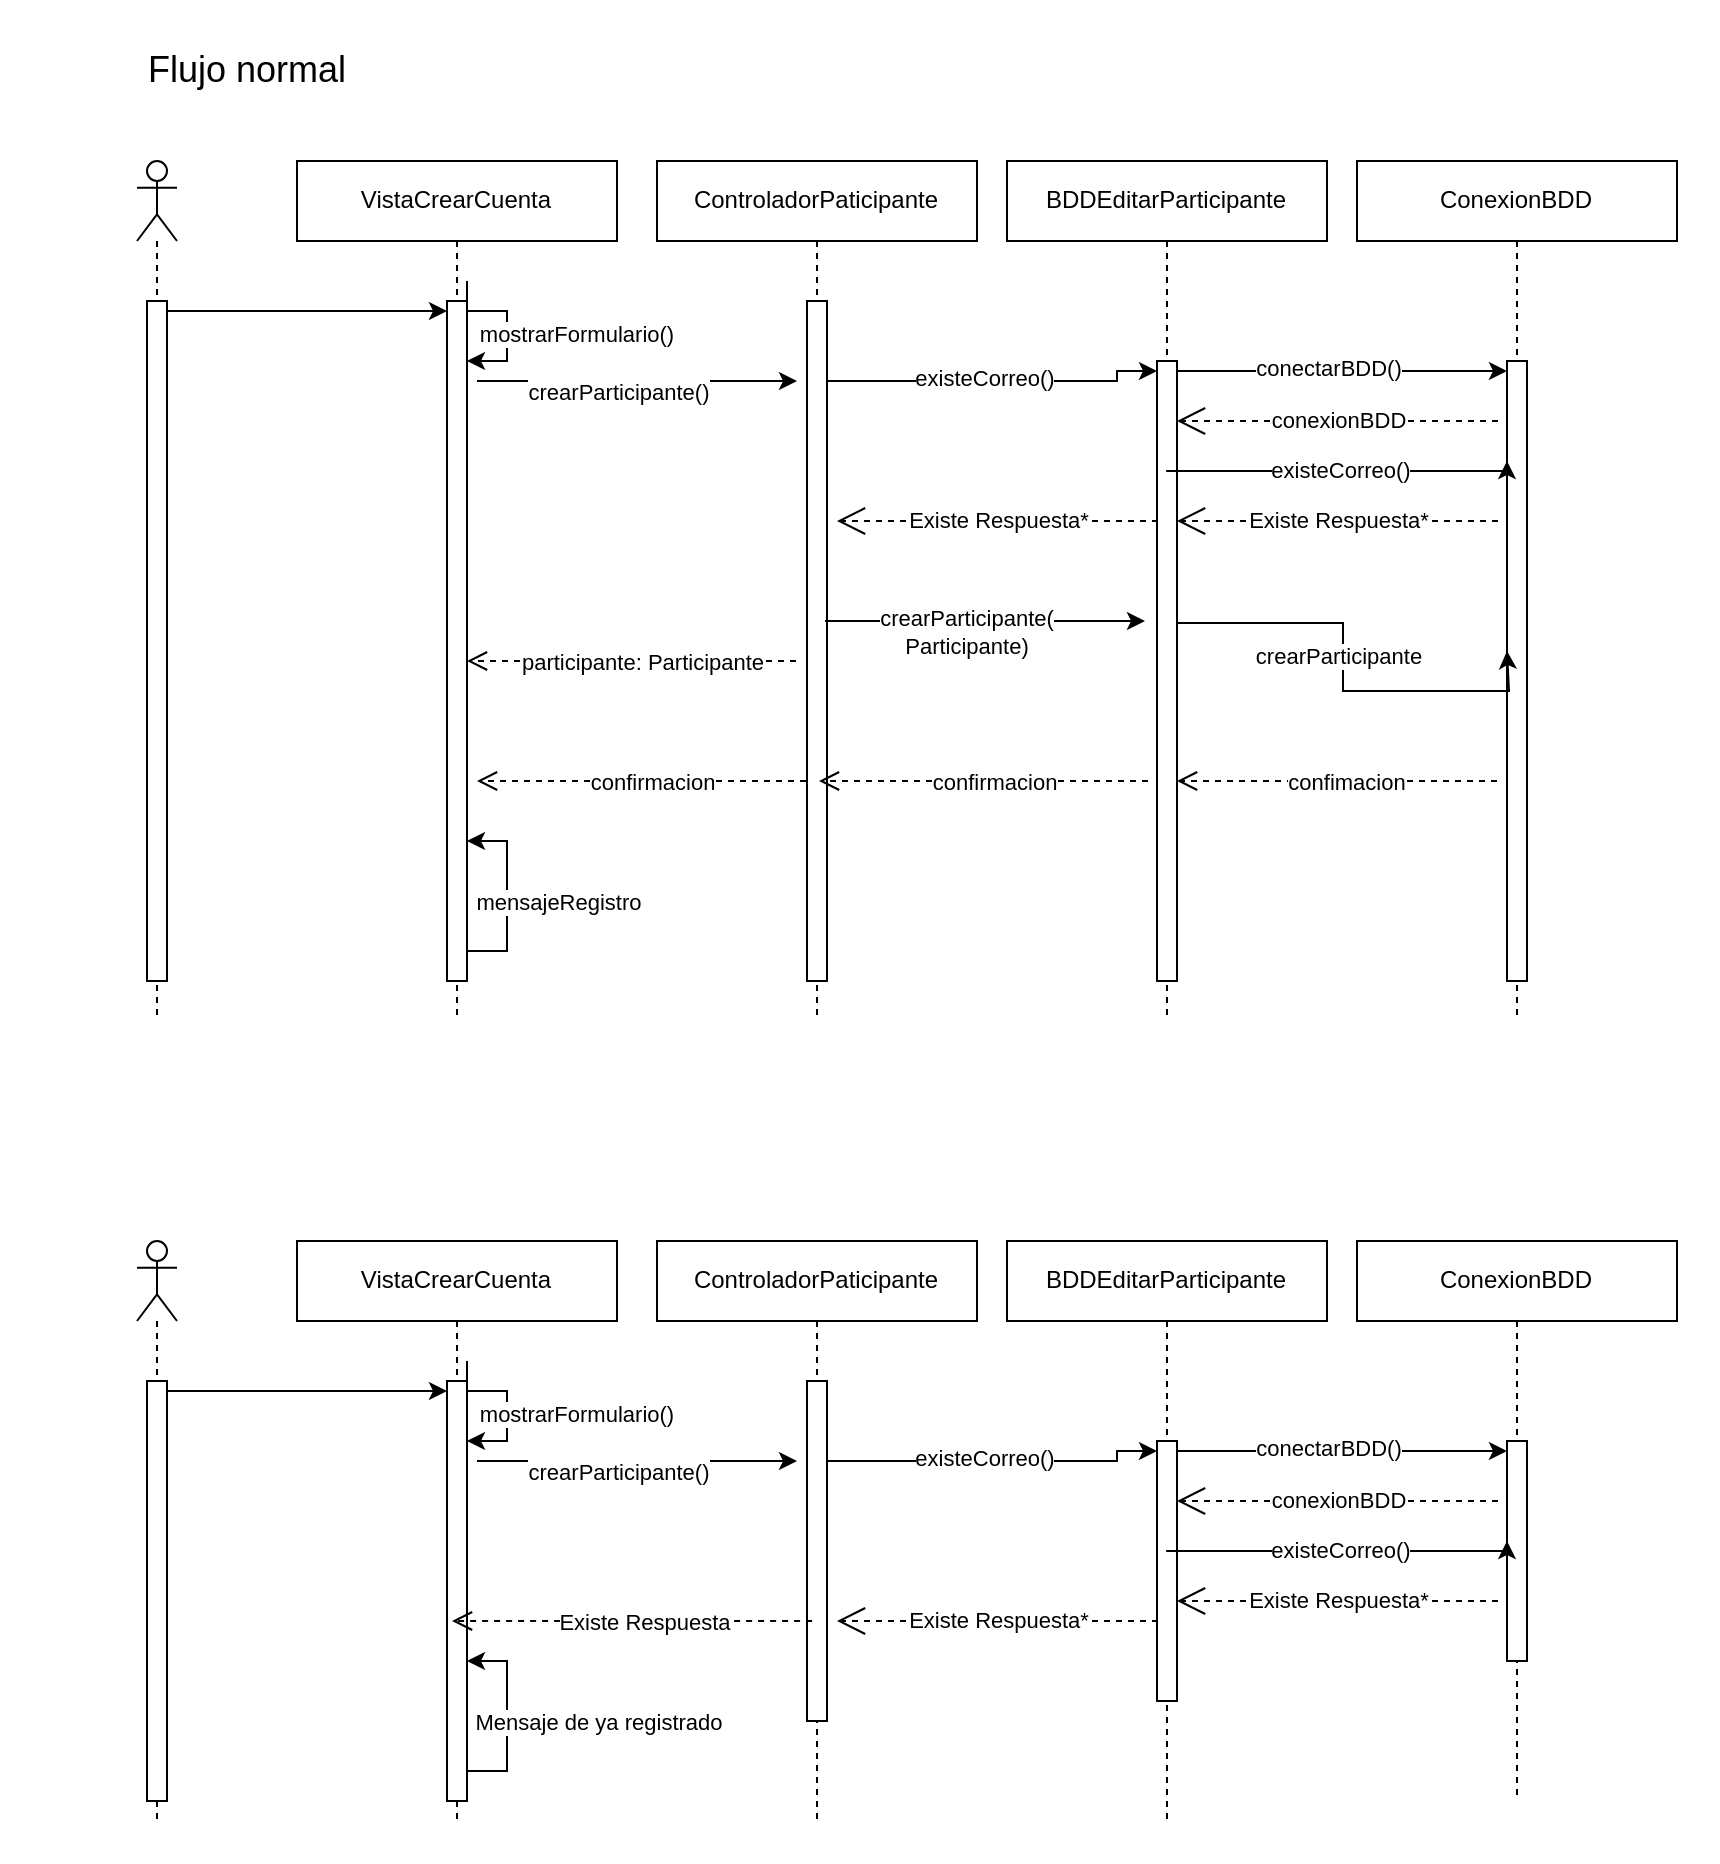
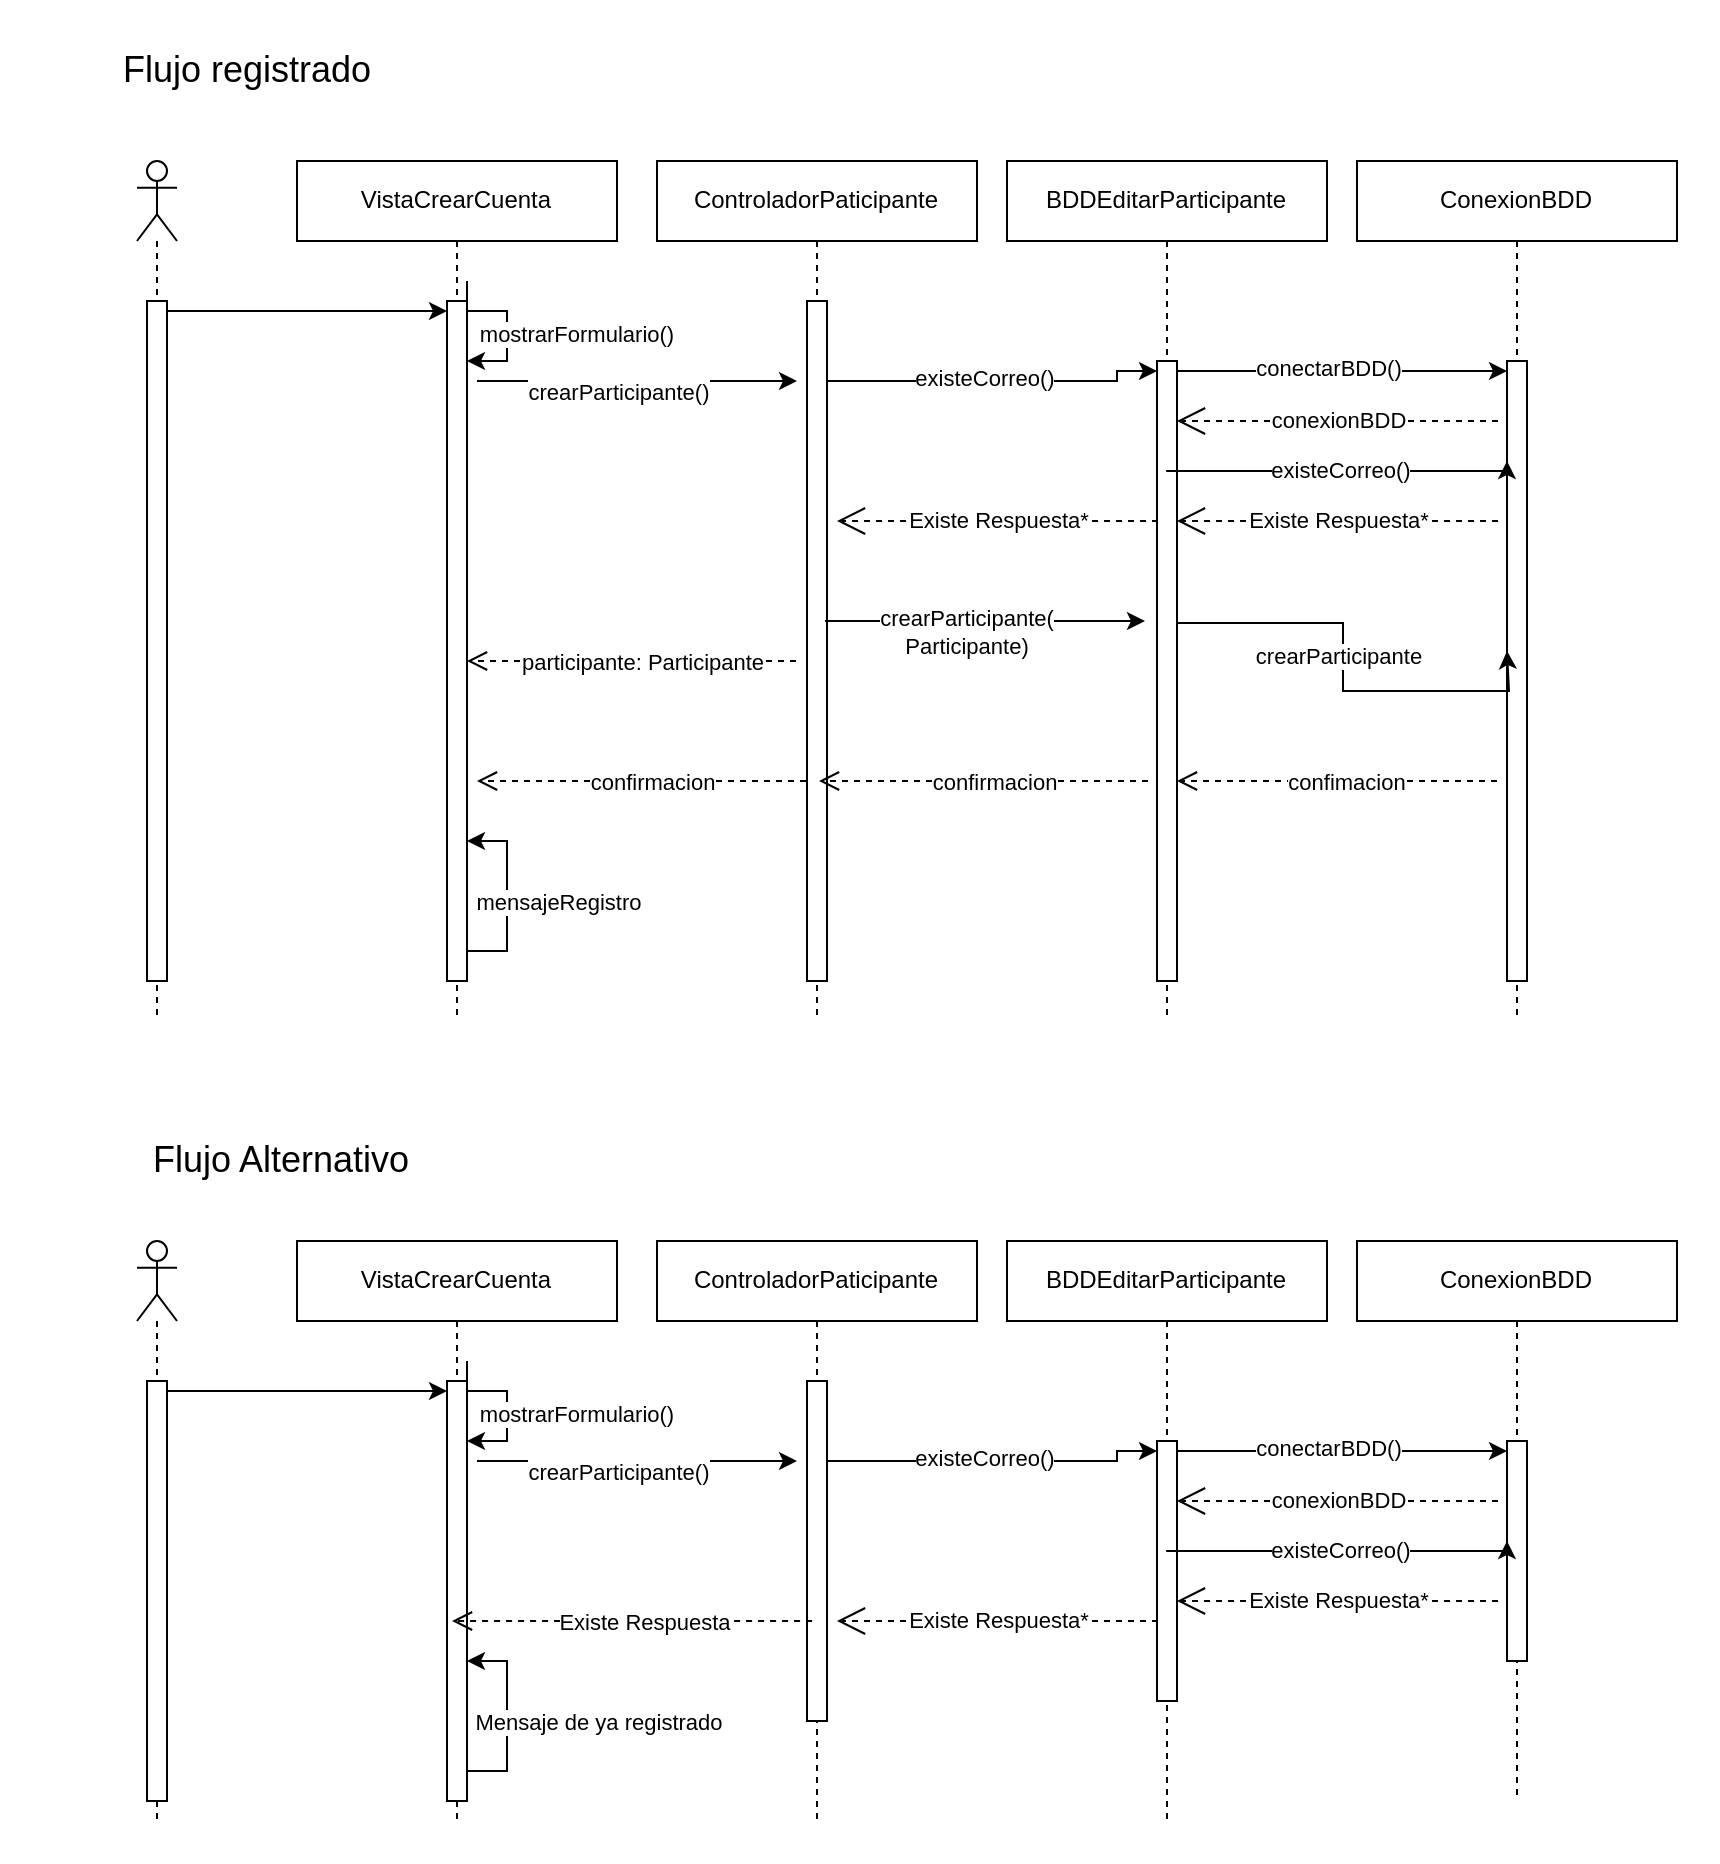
node "Flujo normal": label "Flujo normal" -> "Flujo registrado"
node "Flujo Alternativo": added
